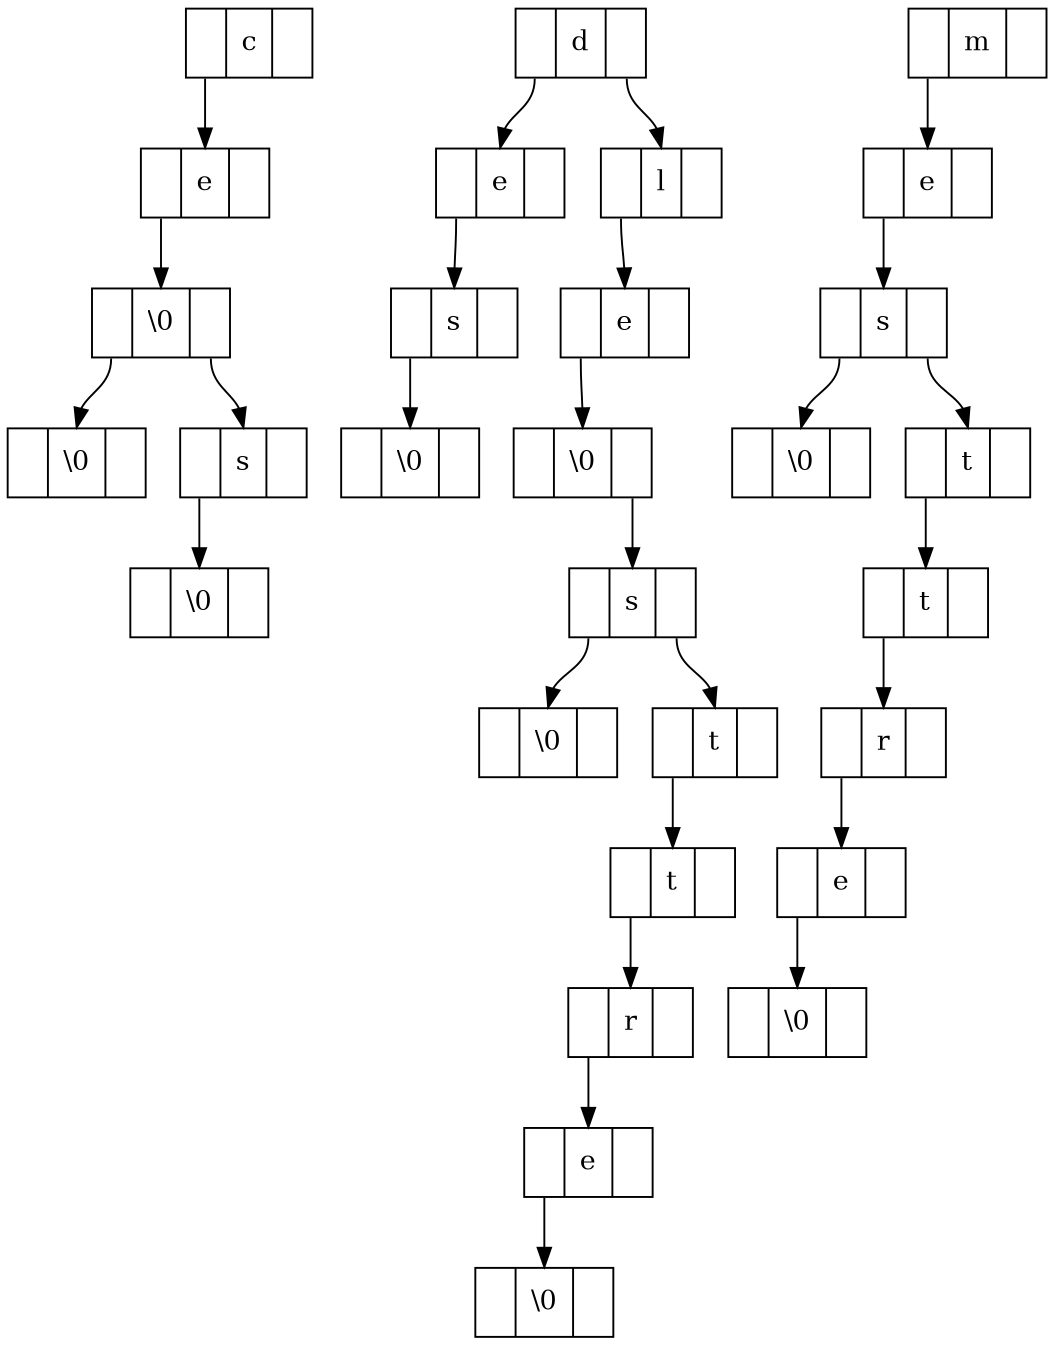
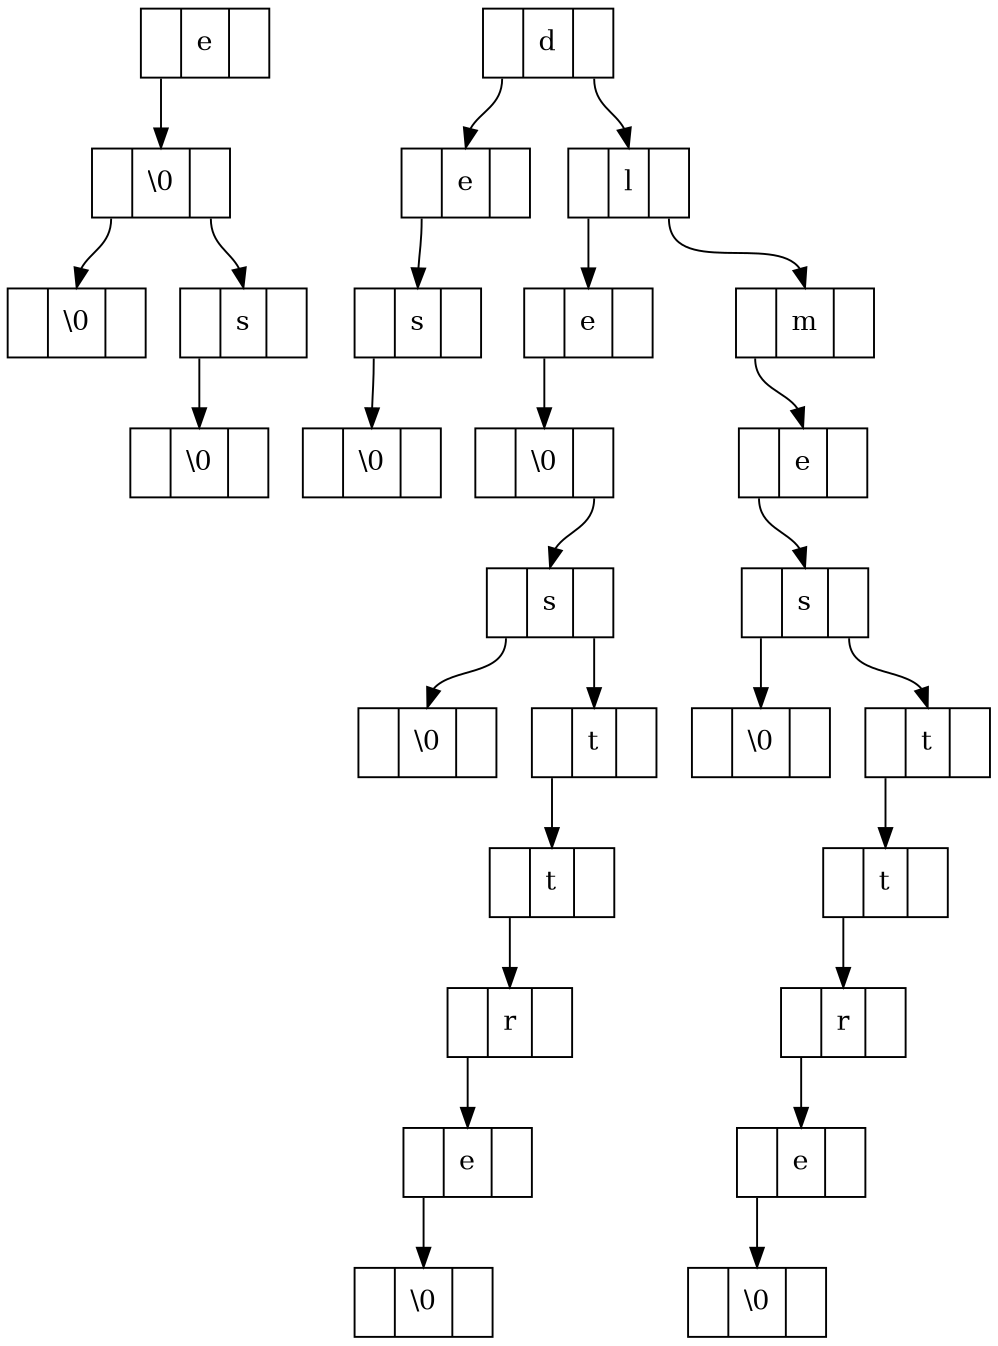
node "c": removed
edge "l" -> "m": added
